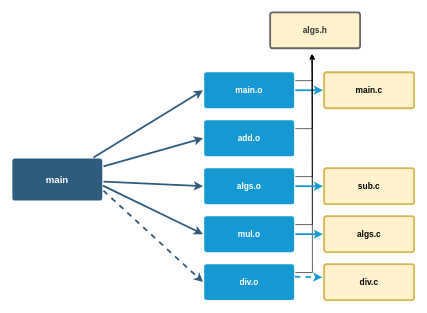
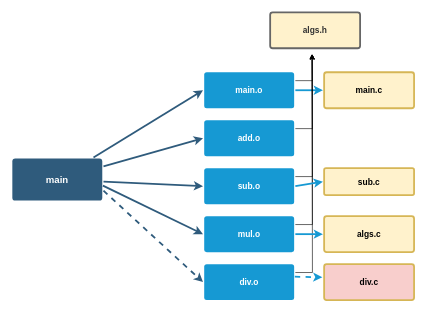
node "algs.o": label "algs.o" -> "sub.o"
node "sub.c": size 90x36 -> 90x27
node "div.c": fillcolor #fff2cc -> #f8cecc
